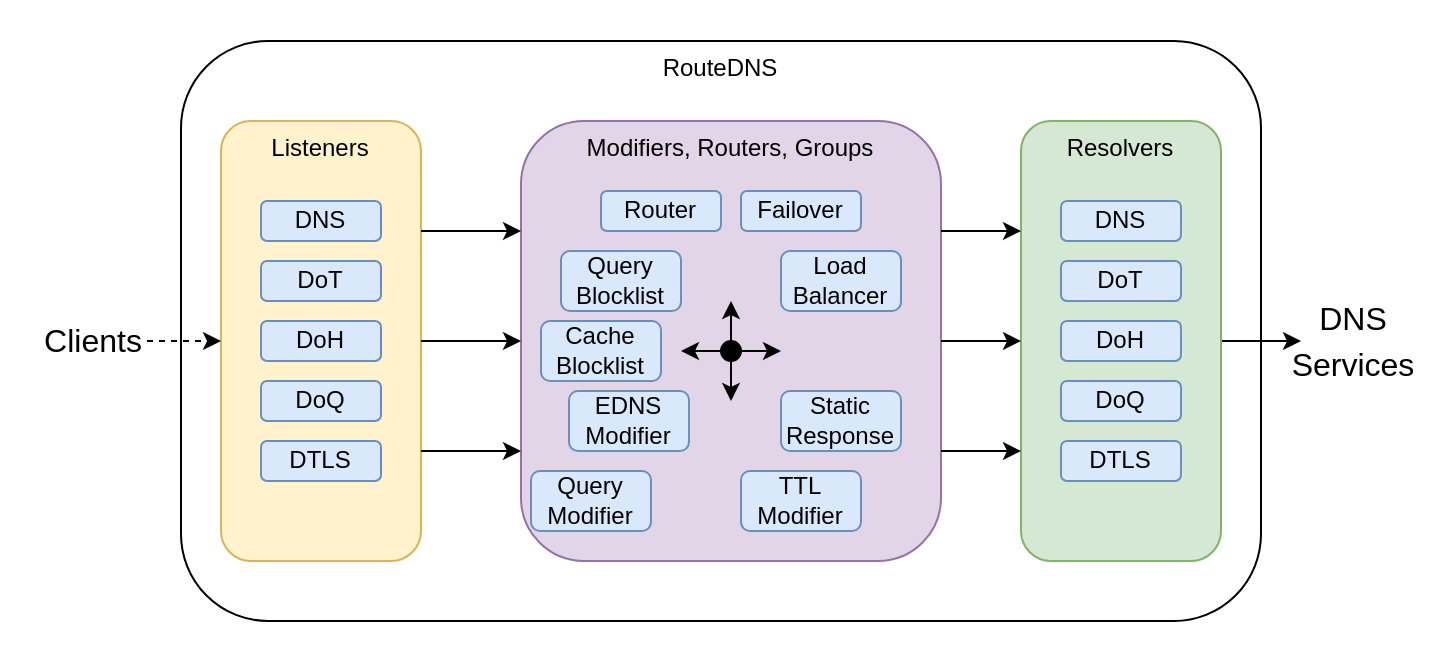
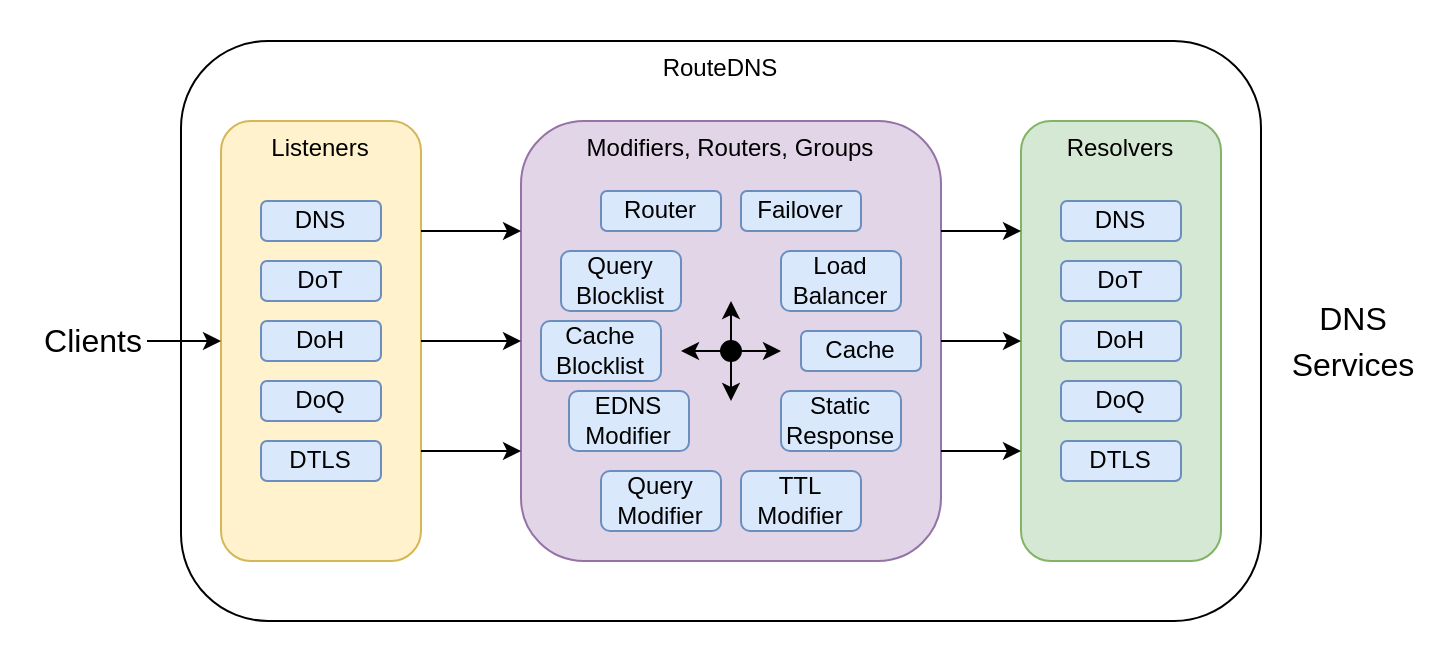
edge "Clients" -> "Listeners": style dashed -> solid
edge "Resolvers" -> "DNS Services": removed
node "Cache": added
node "Query Modifier": moved (591, 501) -> (661, 501)
